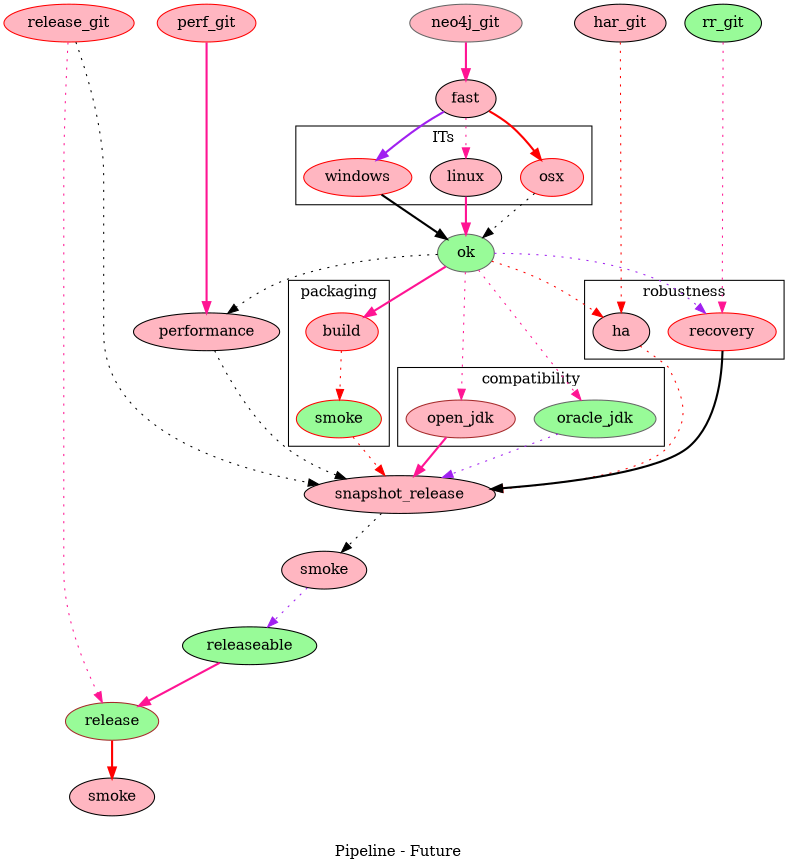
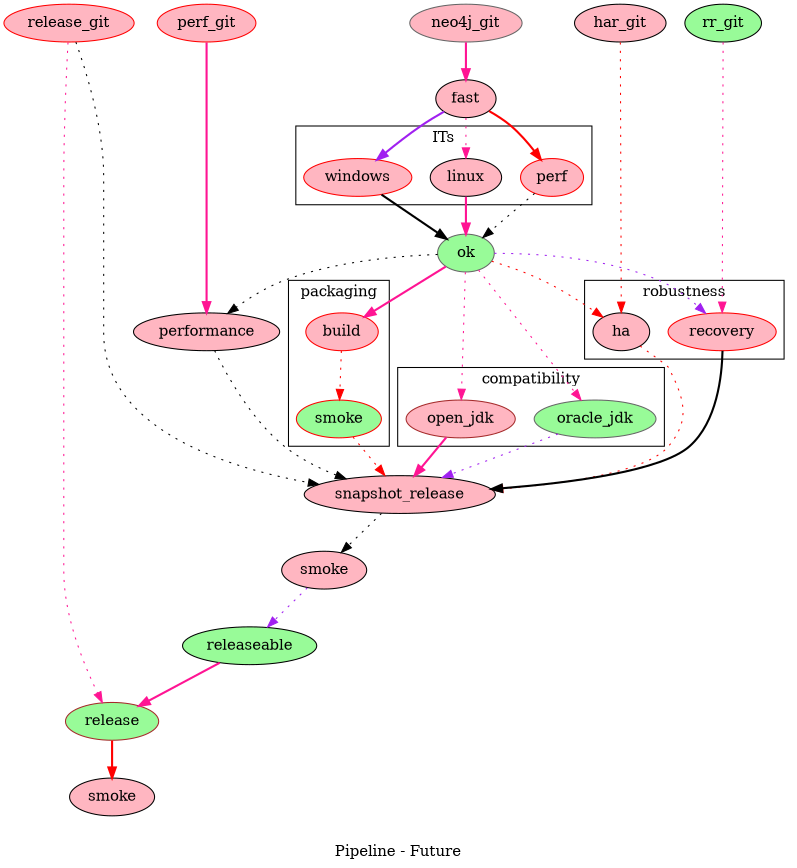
node "osx": label "osx" -> "perf"
